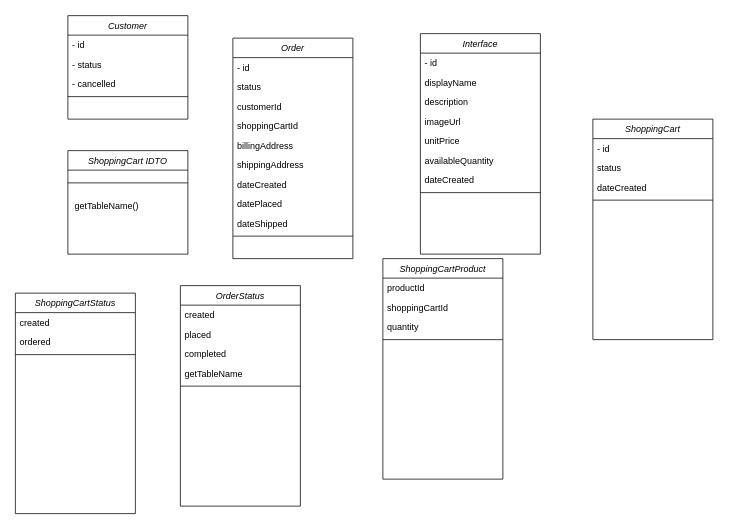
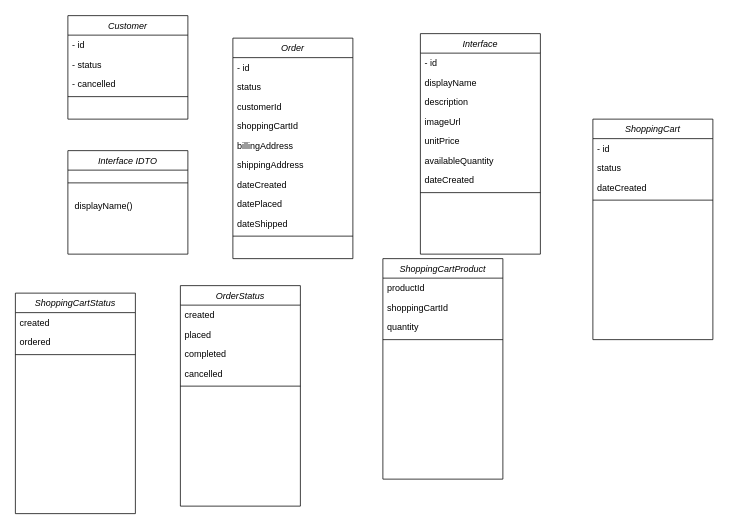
node "ShoppingCart IDTO": label "ShoppingCart IDTO" -> "Interface IDTO"
node "getTableName()": label "getTableName()" -> "displayName()"
node "getTableName": label "getTableName" -> "cancelled"
